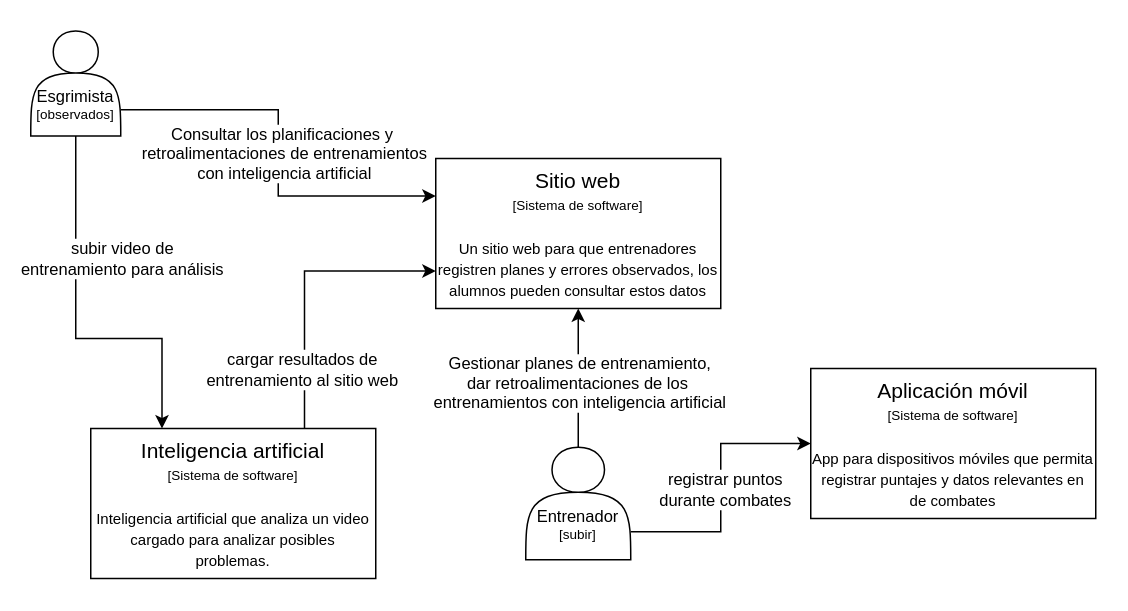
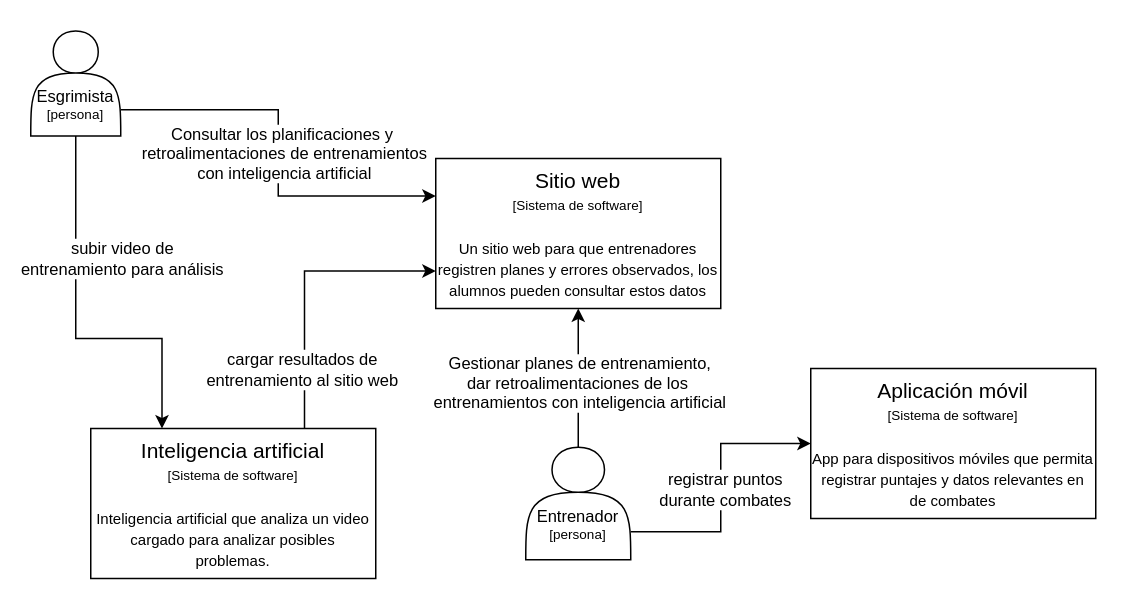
node "Esgrimista [observados]": label "Esgrimista [observados]" -> "Esgrimista [persona]"
node "Entrenador [subir]": label "Entrenador [subir]" -> "Entrenador [persona]"
